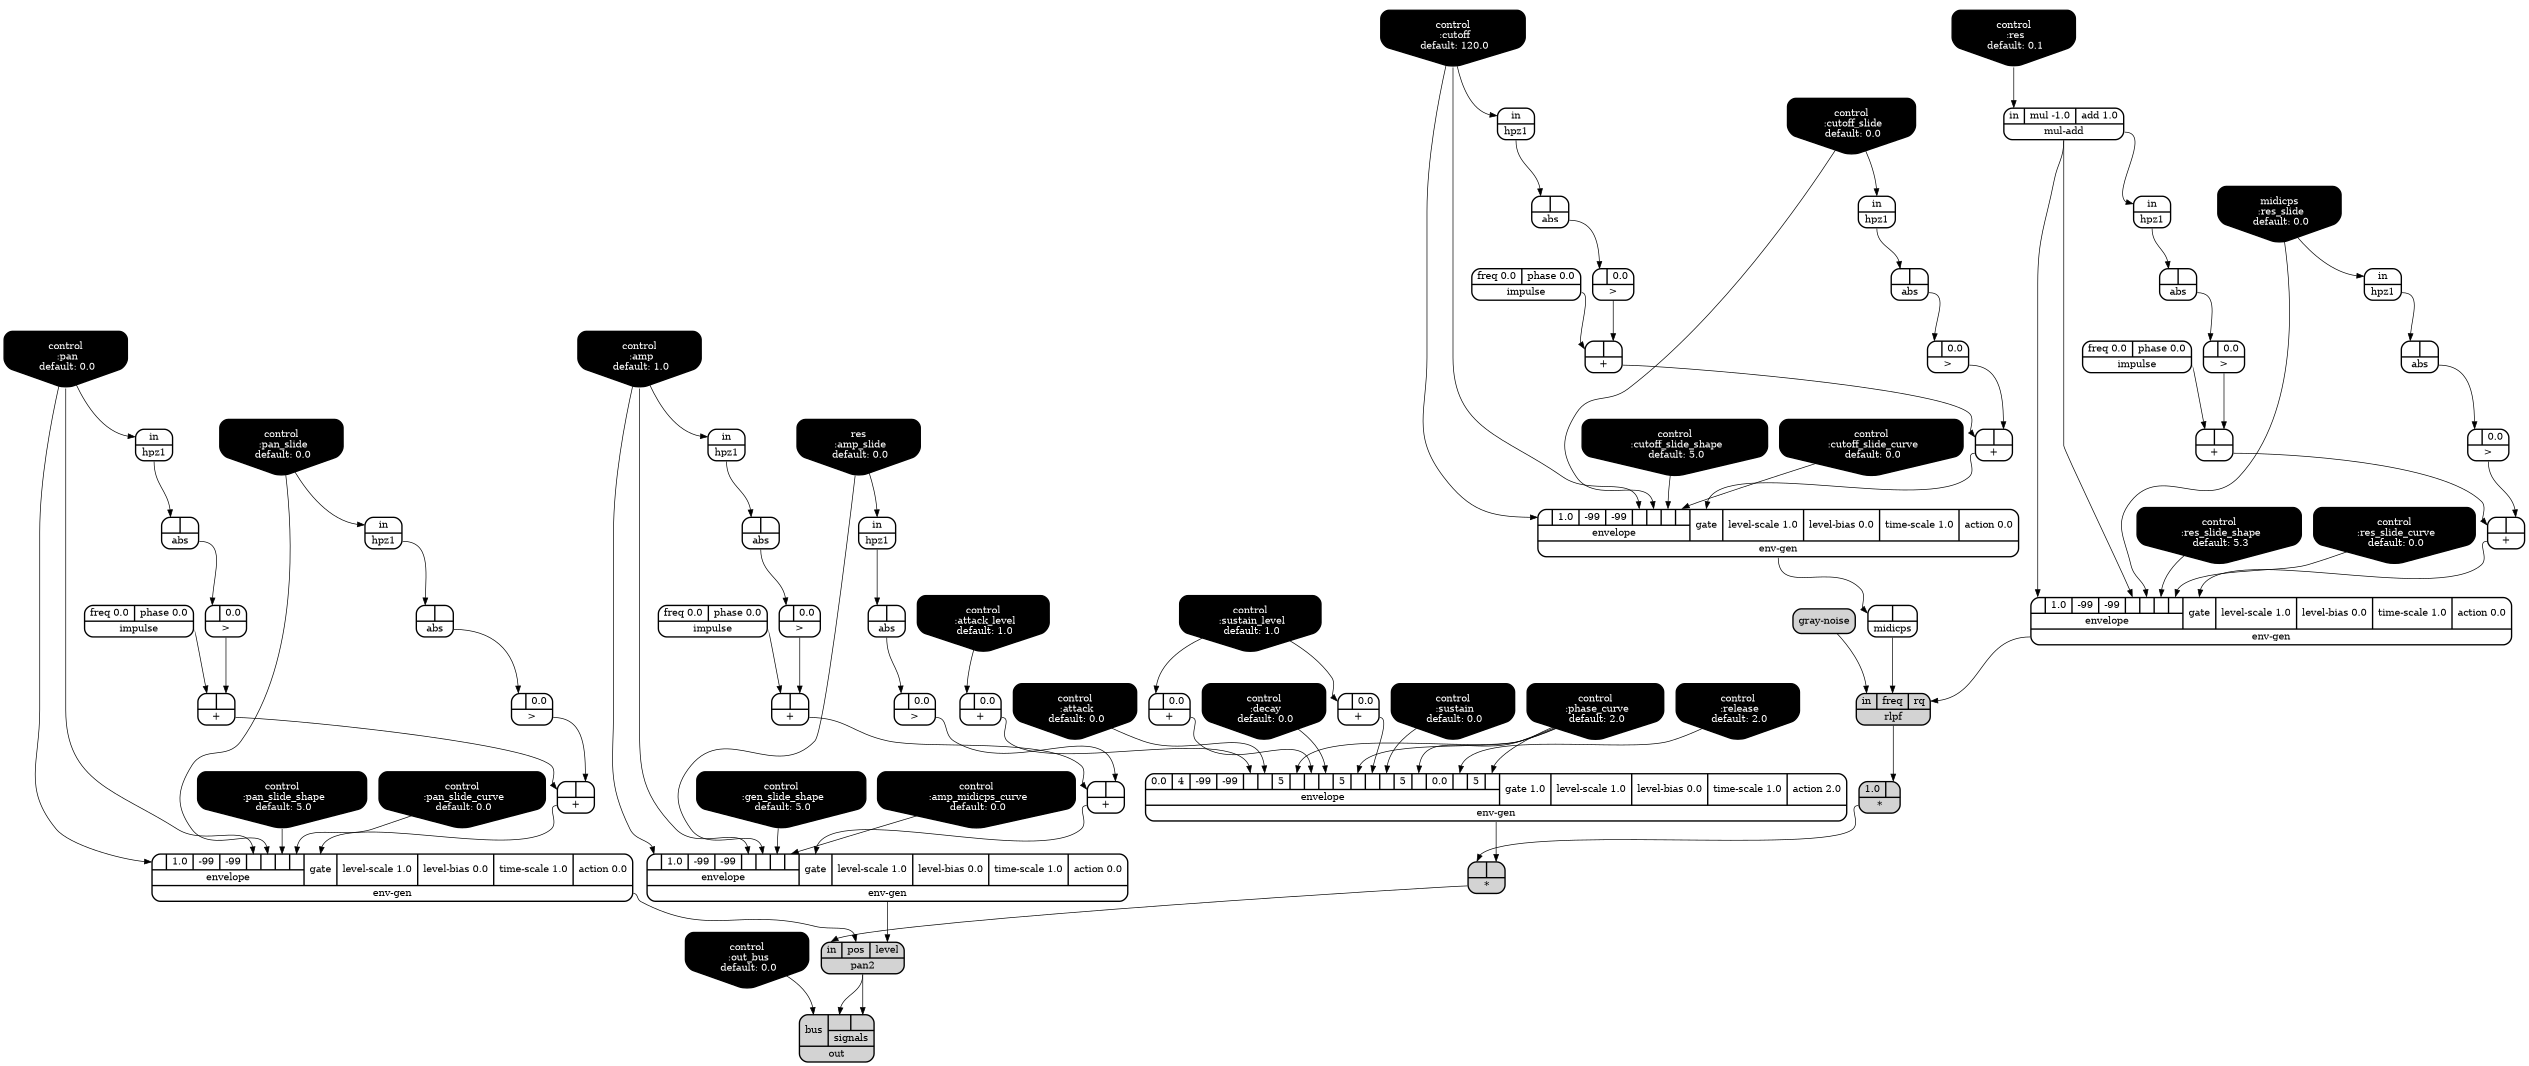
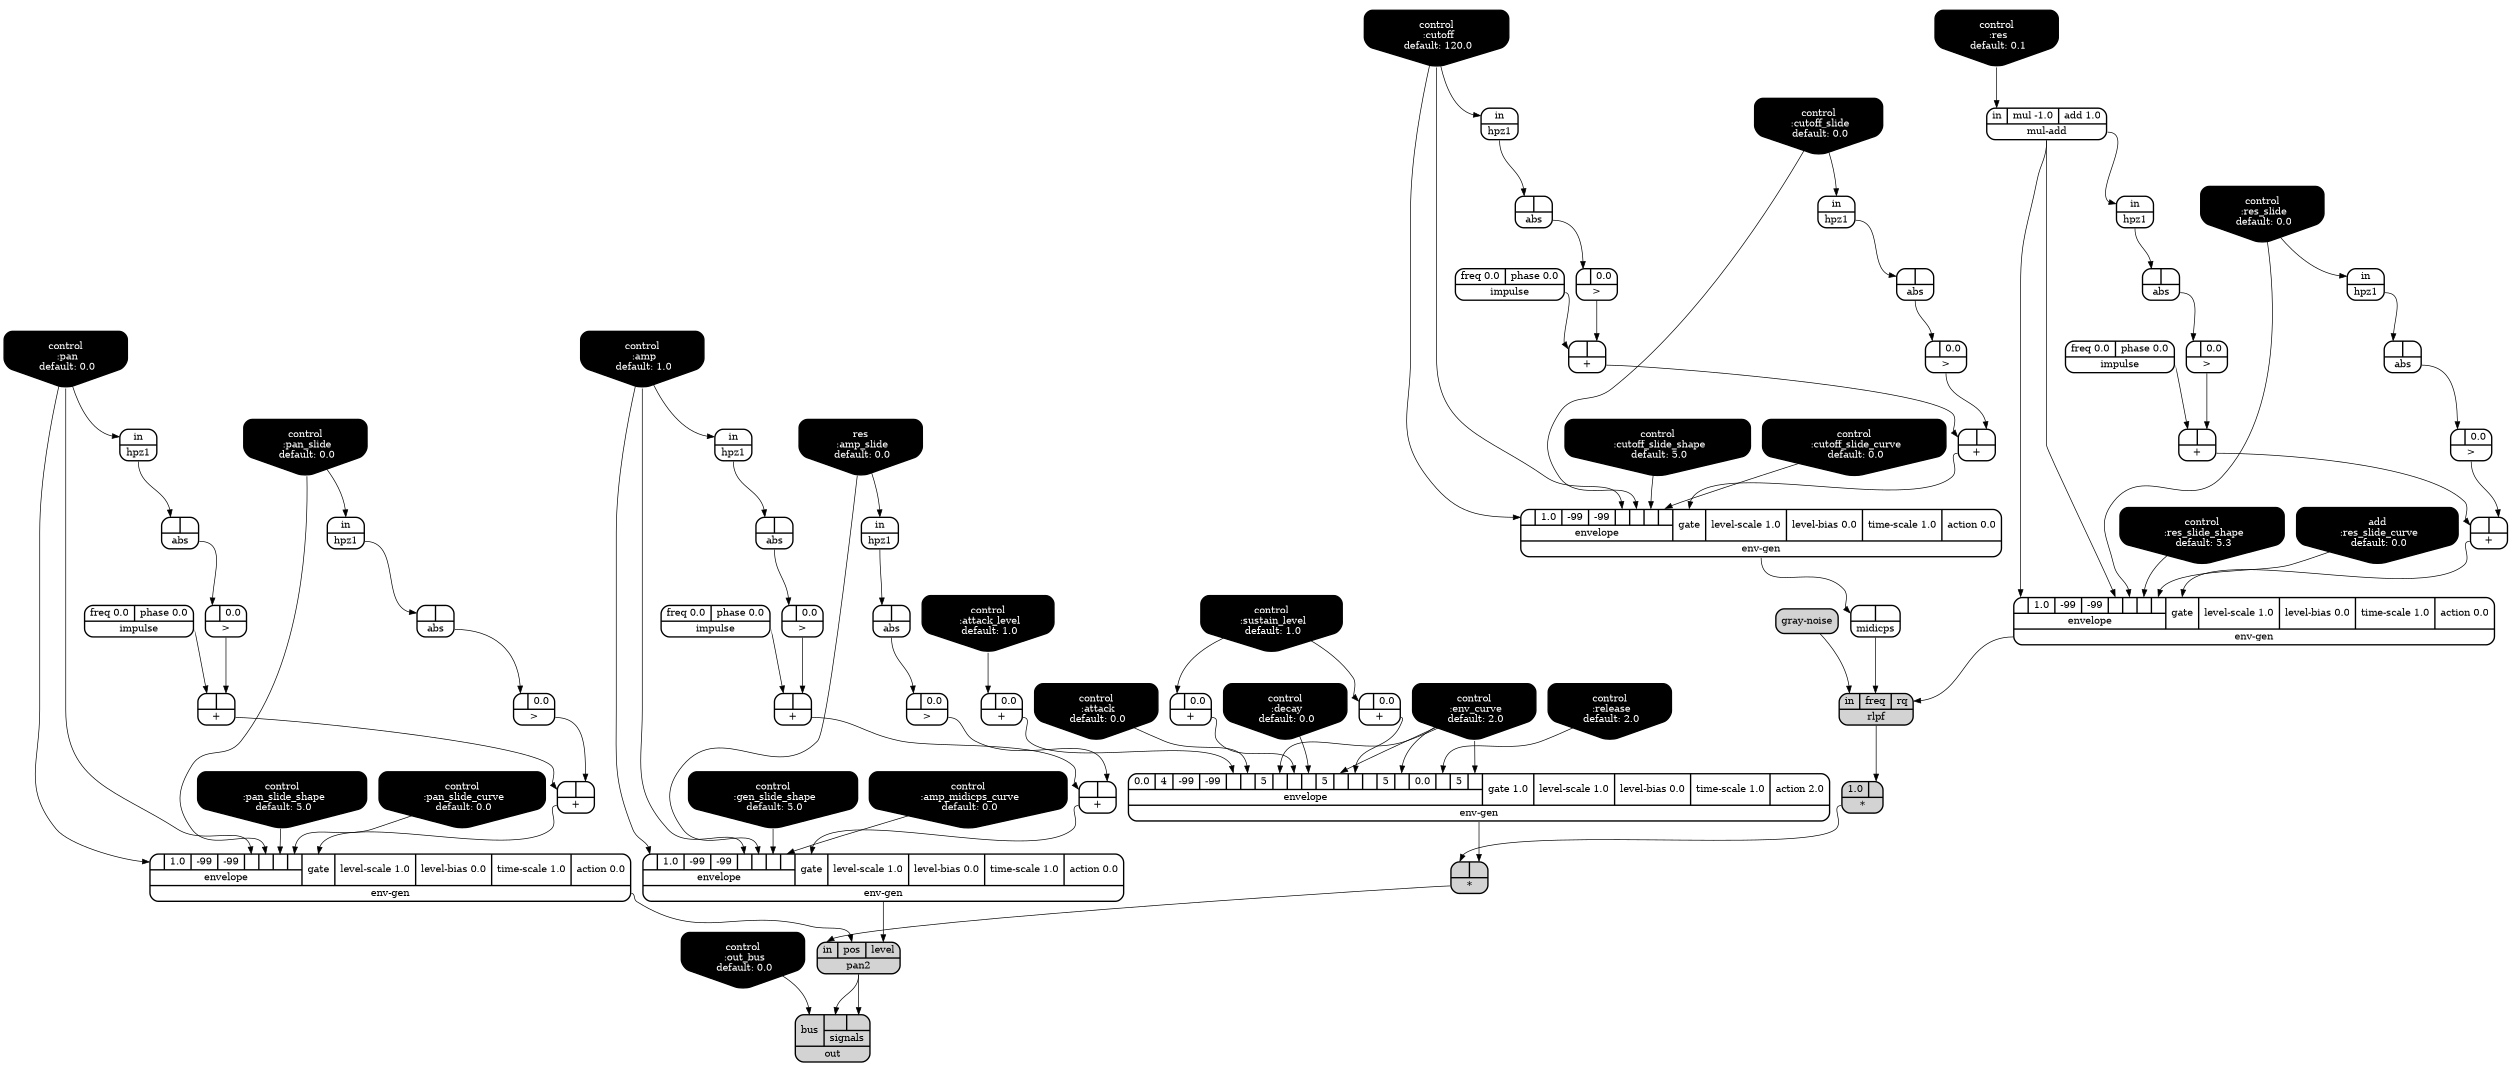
node "midicps :res_slide default: 0.0": label "midicps :res_slide default: 0.0" -> "control :res_slide default: 0.0"
node "control :res_slide_curve default: 0.0": label "control :res_slide_curve default: 0.0" -> "add :res_slide_curve default: 0.0"
node "control :sustain default: 0.0": removed
node "control :phase_curve default: 2.0": label "control :phase_curve default: 2.0" -> "control :env_curve default: 2.0"
